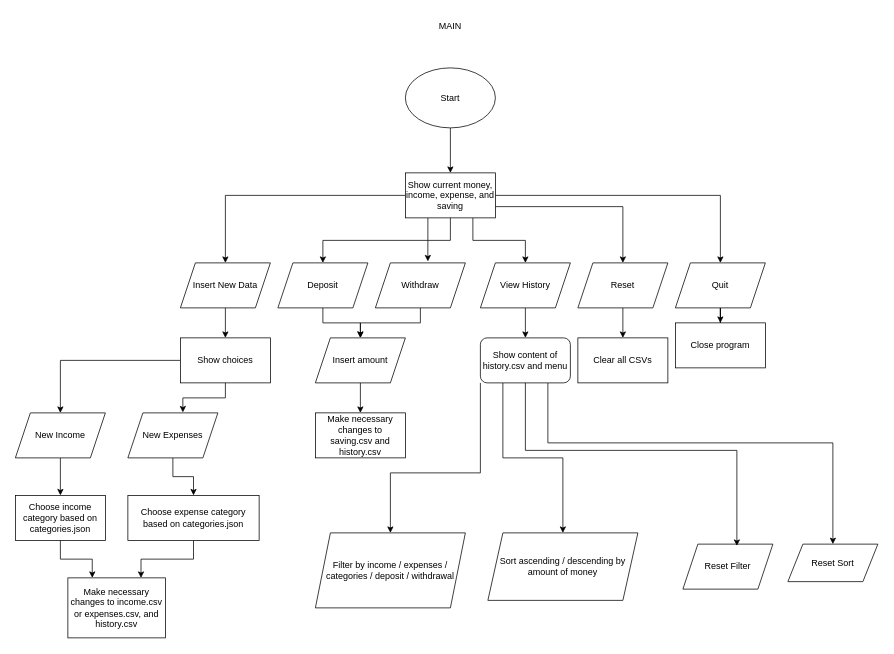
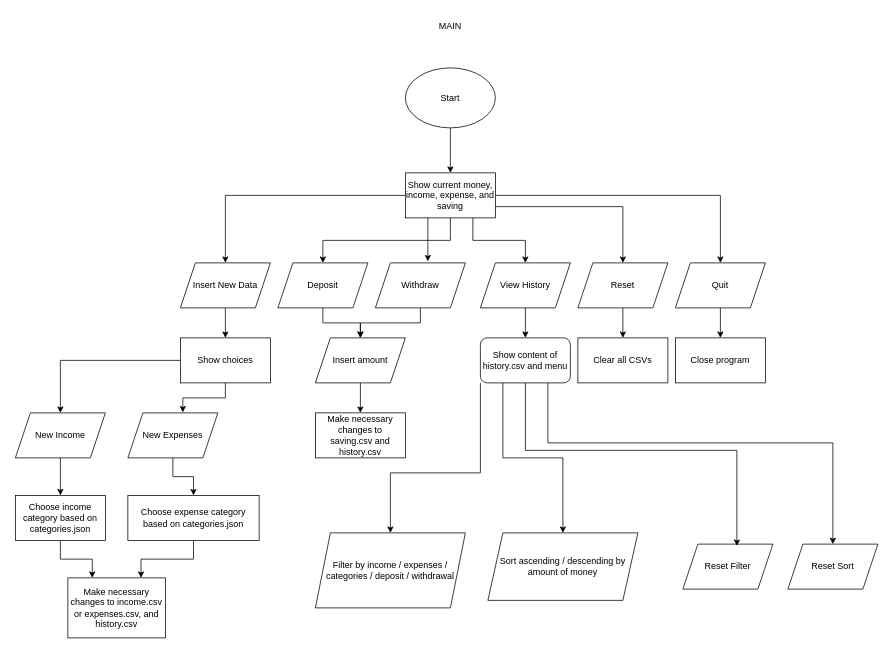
node "Close program": moved (720, 345) -> (720, 360)
node "Reset Sort": size 90x38 -> 90x45
